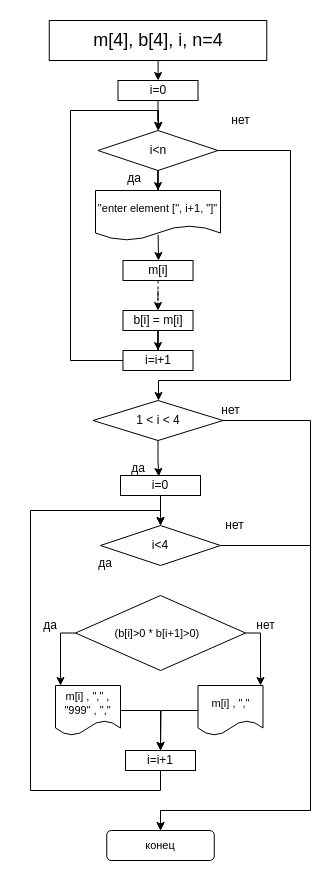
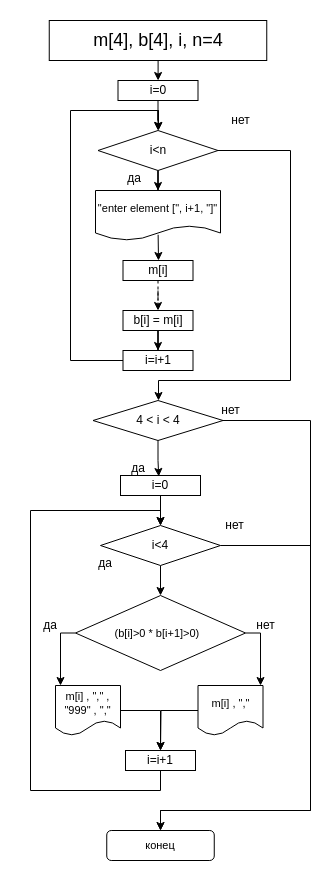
node "1 < i < 4": label "1 < i < 4" -> "4 < i < 4"
edge "i<4" -> "(b[i]>0 * b[i+1]>0)": added
